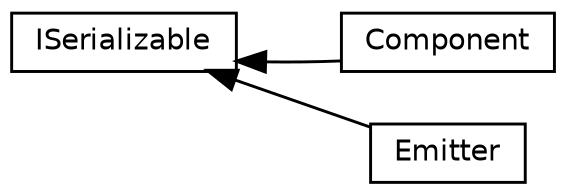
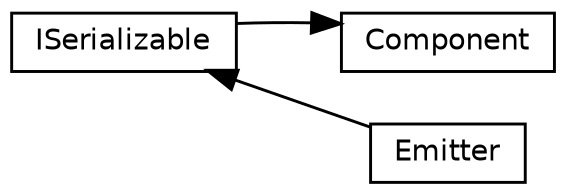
edge "Component" -> "ISerializable": reversed
